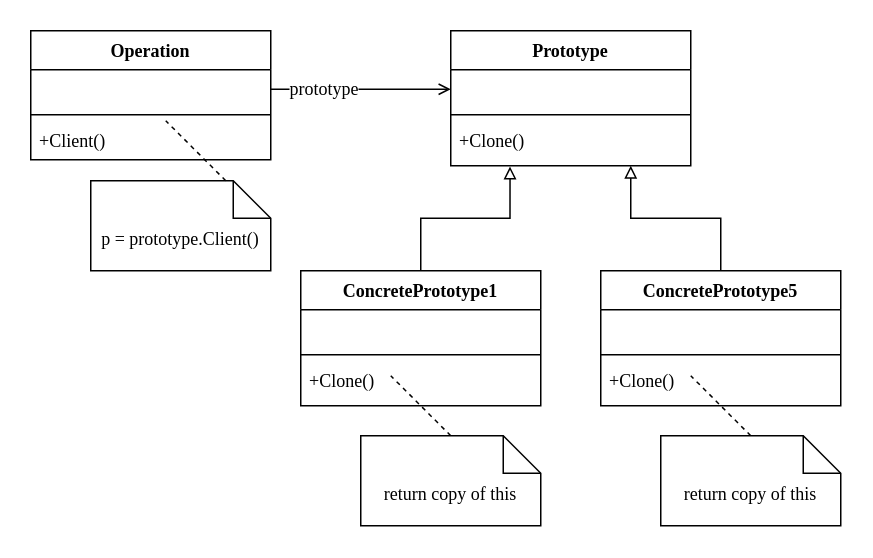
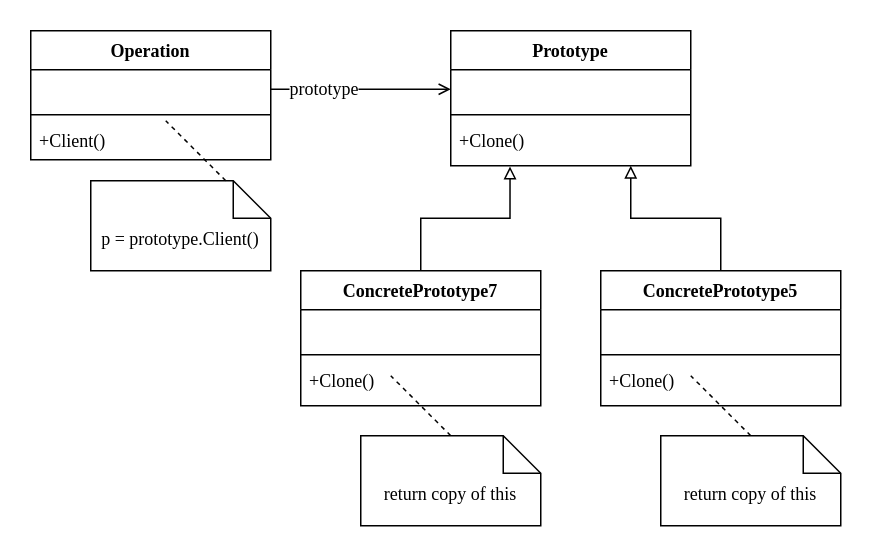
node "ConcretePrototype1": label "ConcretePrototype1" -> "ConcretePrototype7"
